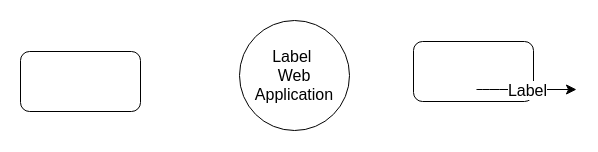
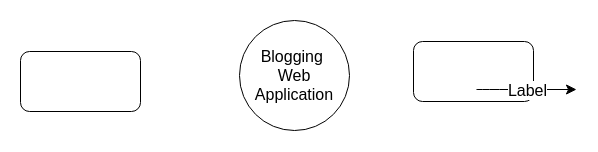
node "Label Web Application": label "Label Web Application" -> "Blogging Web Application"
